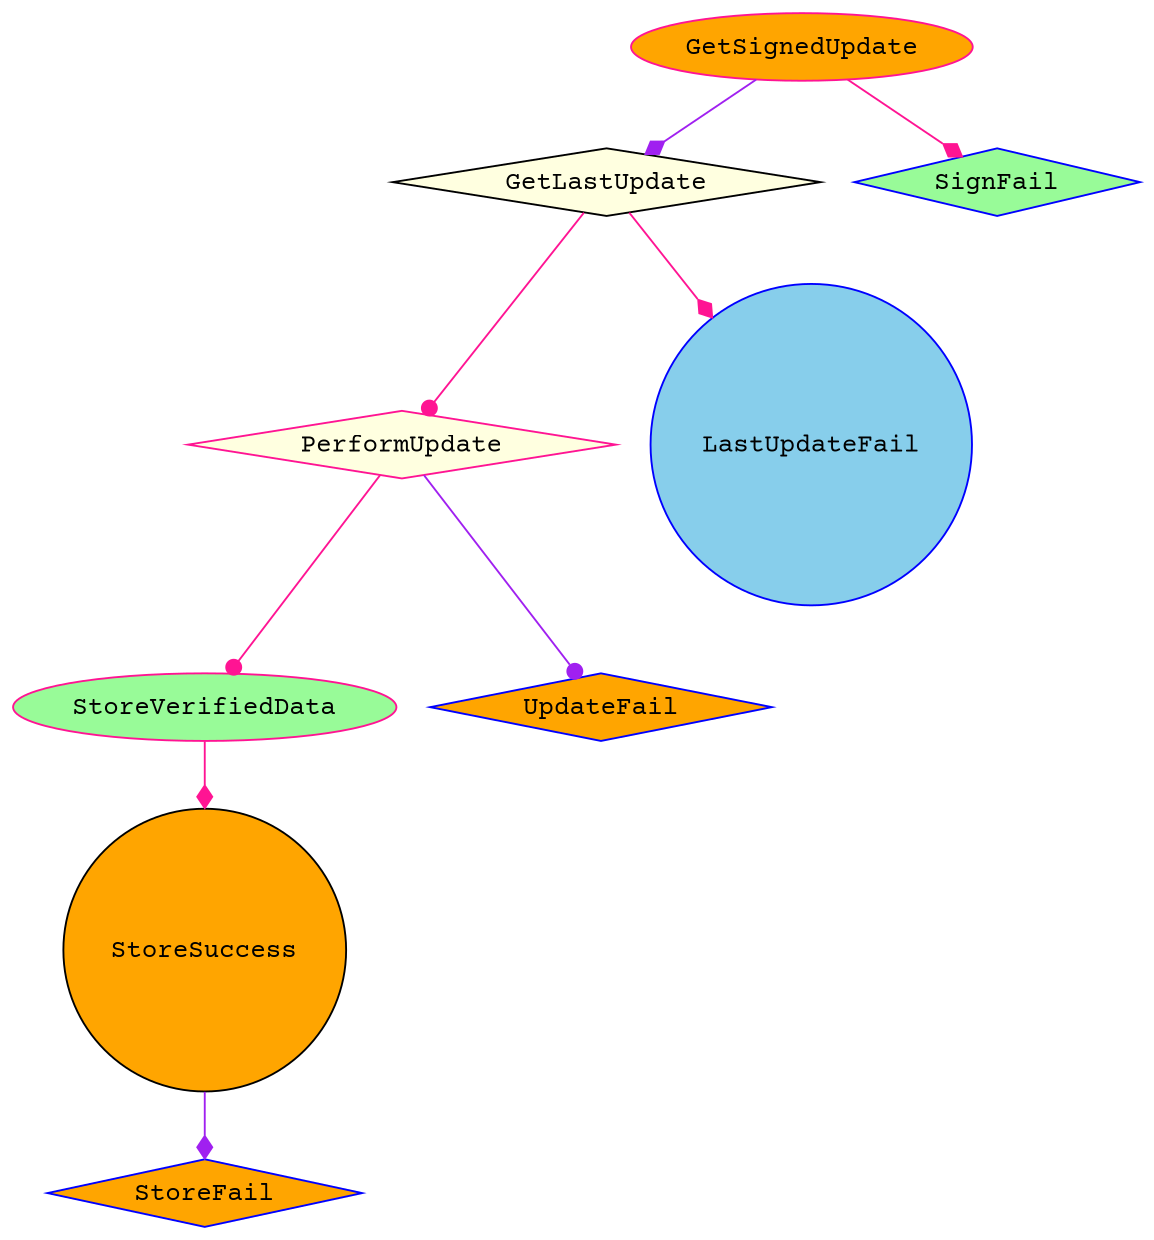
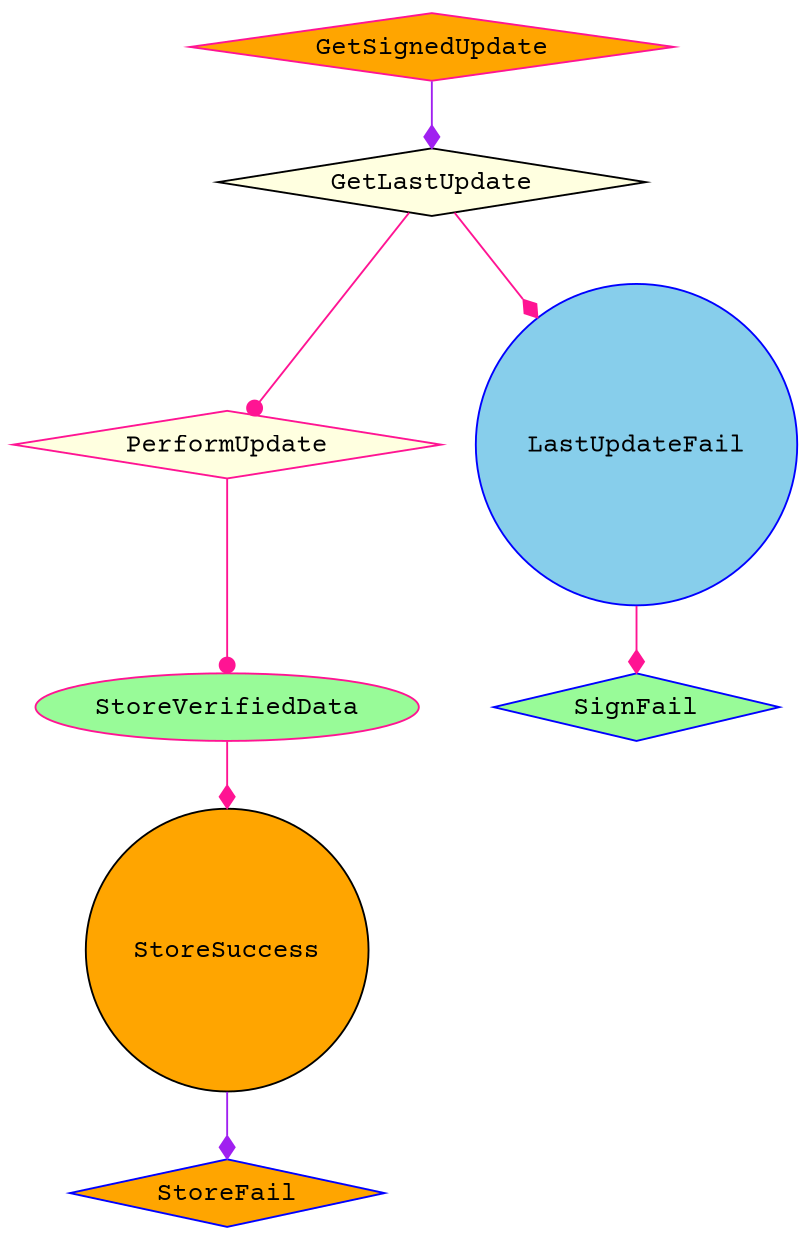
node "GetSignedUpdate": shape ellipse -> diamond
edge "GetSignedUpdate" -> "SignFail": now "LastUpdateFail" -> "SignFail"
node "UpdateFail": removed
